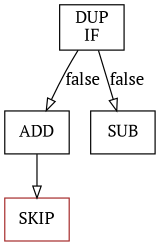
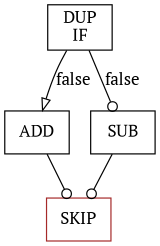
edge "DUP IF" -> "SUB": arrowhead onormal -> odot
edge "ADD" -> "SKIP": arrowhead onormal -> odot
edge "SUB" -> "SKIP": added
